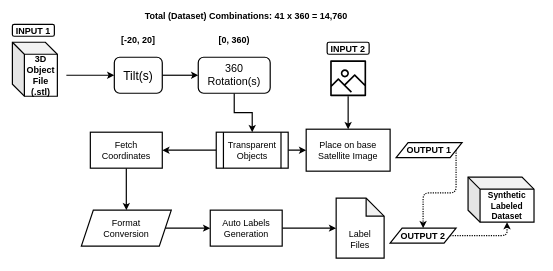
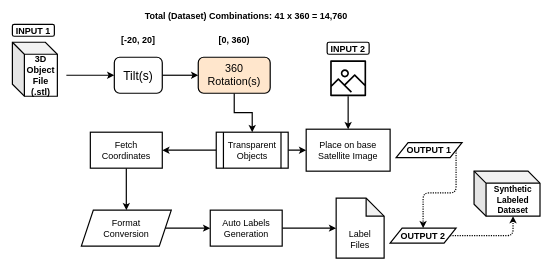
node "360 Rotation(s)": fillcolor #ffffff -> #ffe6cc
node "Synthetic Labeled Dataset": moved (501, 200) -> (507, 194)
